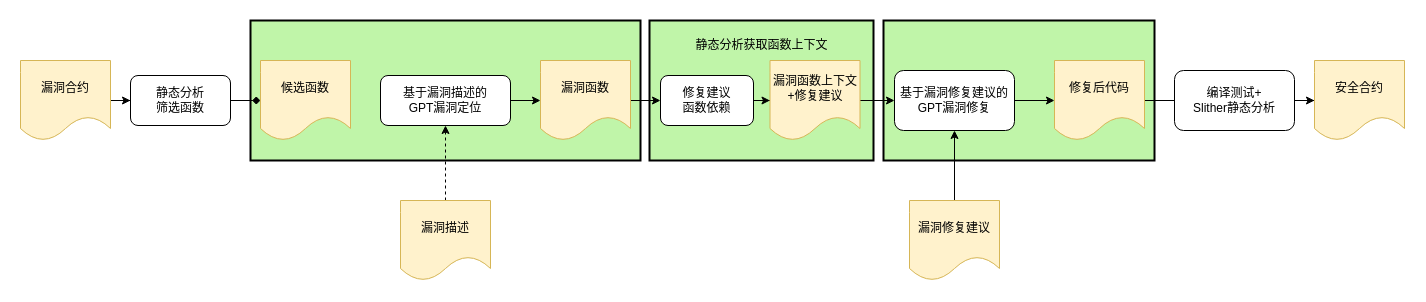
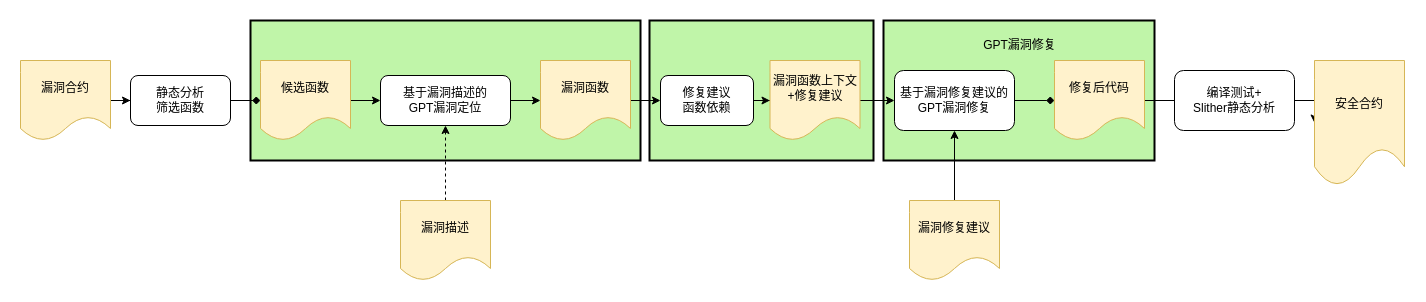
node "静态分析获取函数上下文": removed
node "GPT漏洞修复": added
edge "候选函数" -> "基于漏洞描述的 GPT漏洞定位": added
edge "基于漏洞修复建议的GPT漏洞修复" -> "修复后代码": arrowhead classic -> diamond
node "安全合约": size 90x80 -> 90x125
